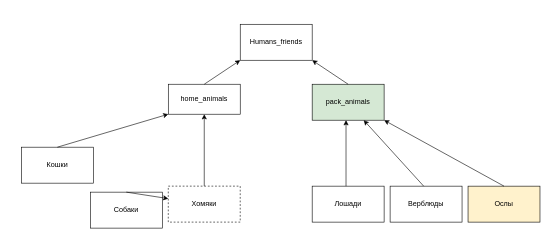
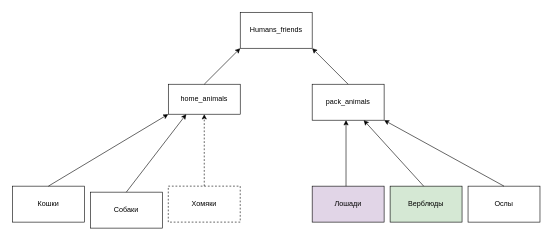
node "Humans_friends": moved (276, 42) -> (276, 30)
node "pack_animals": fillcolor #d5e8d4 -> #ffffff
edge "Хомяки" -> "home_animals": style solid -> dashed
node "Кошки": moved (57, 165) -> (48, 204)
edge "Собаки" -> "Хомяки": now "Собаки" -> "home_animals"
node "Лошади": fillcolor #ffffff -> #e1d5e7
node "Верблюды": fillcolor #ffffff -> #d5e8d4
node "Ослы": fillcolor #fff2cc -> #ffffff
